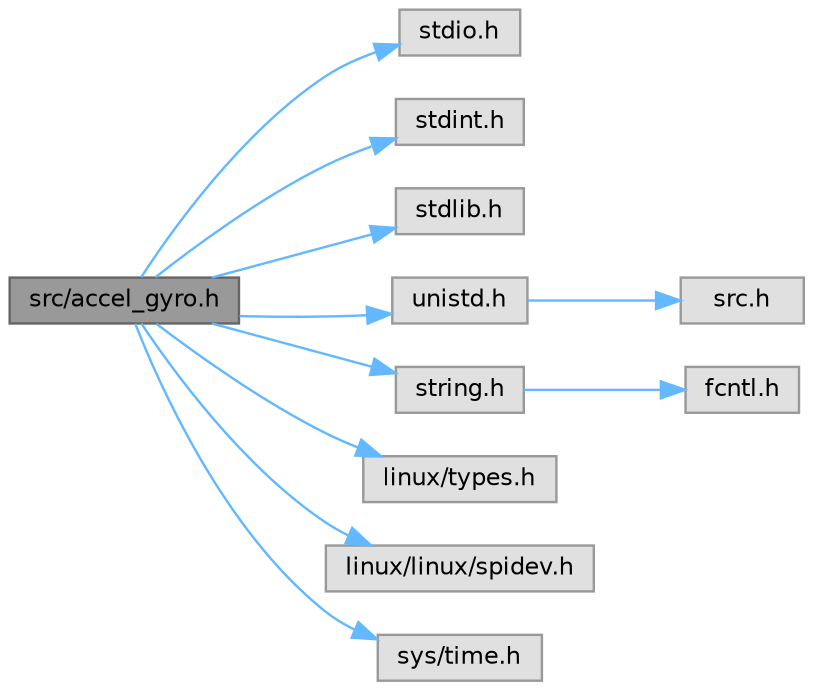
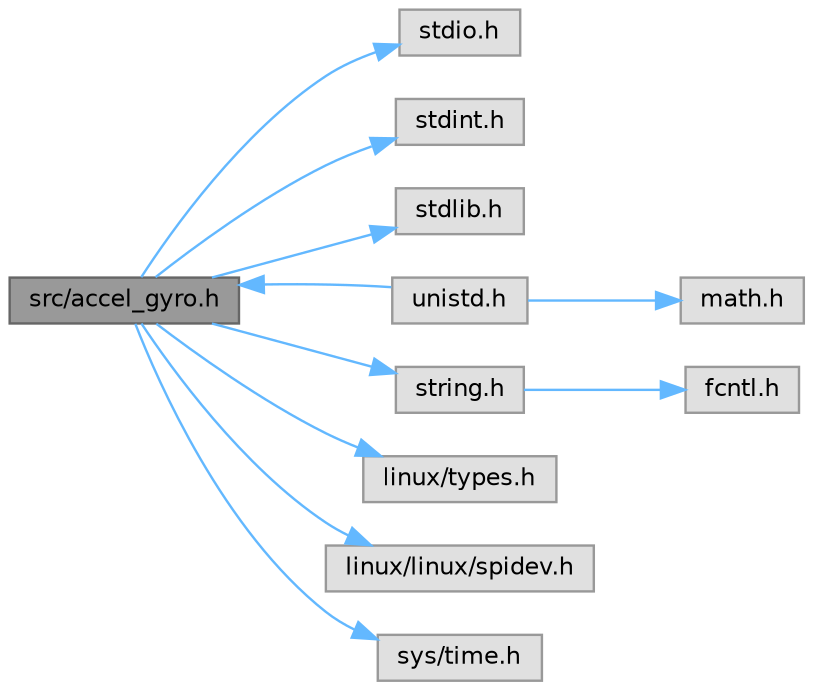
node "src.h": label "src.h" -> "math.h"
edge "src/accel_gyro.h" -> "unistd.h": reversed
